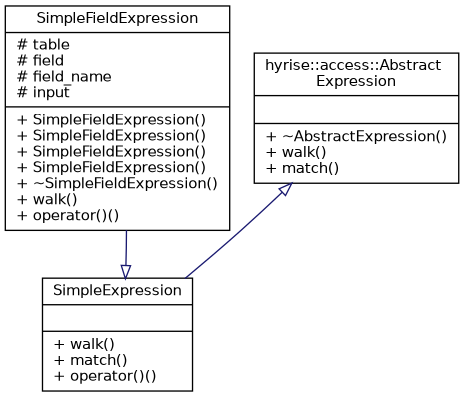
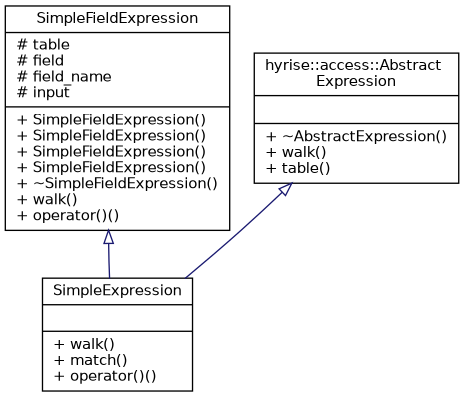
node "hyrise::access::Abstract": text "+ match()" -> "+ table()"
edge "SimpleFieldExpression" -> "SimpleExpression": reversed
